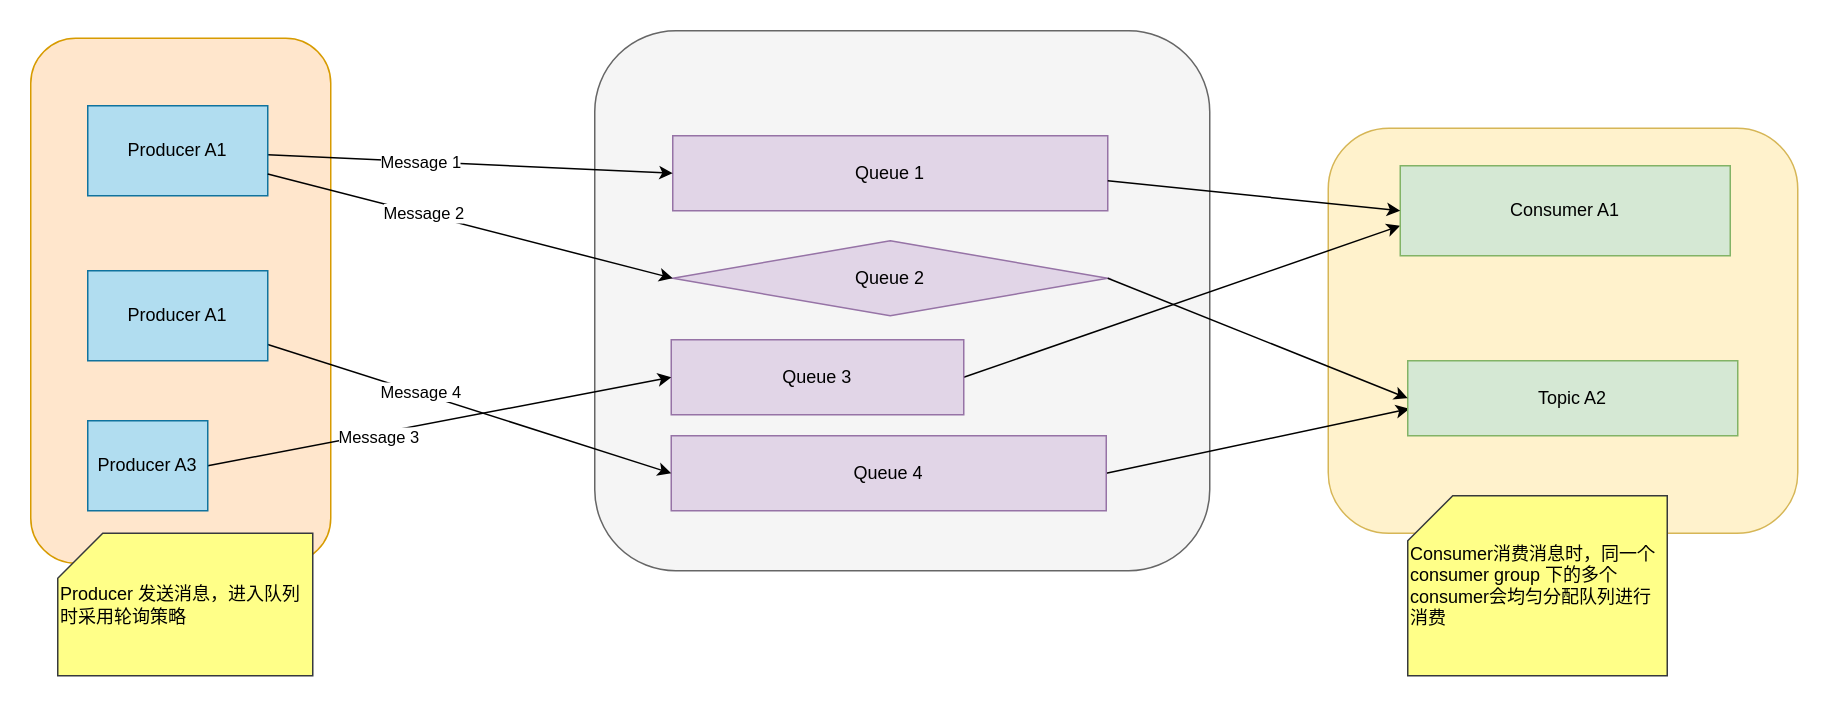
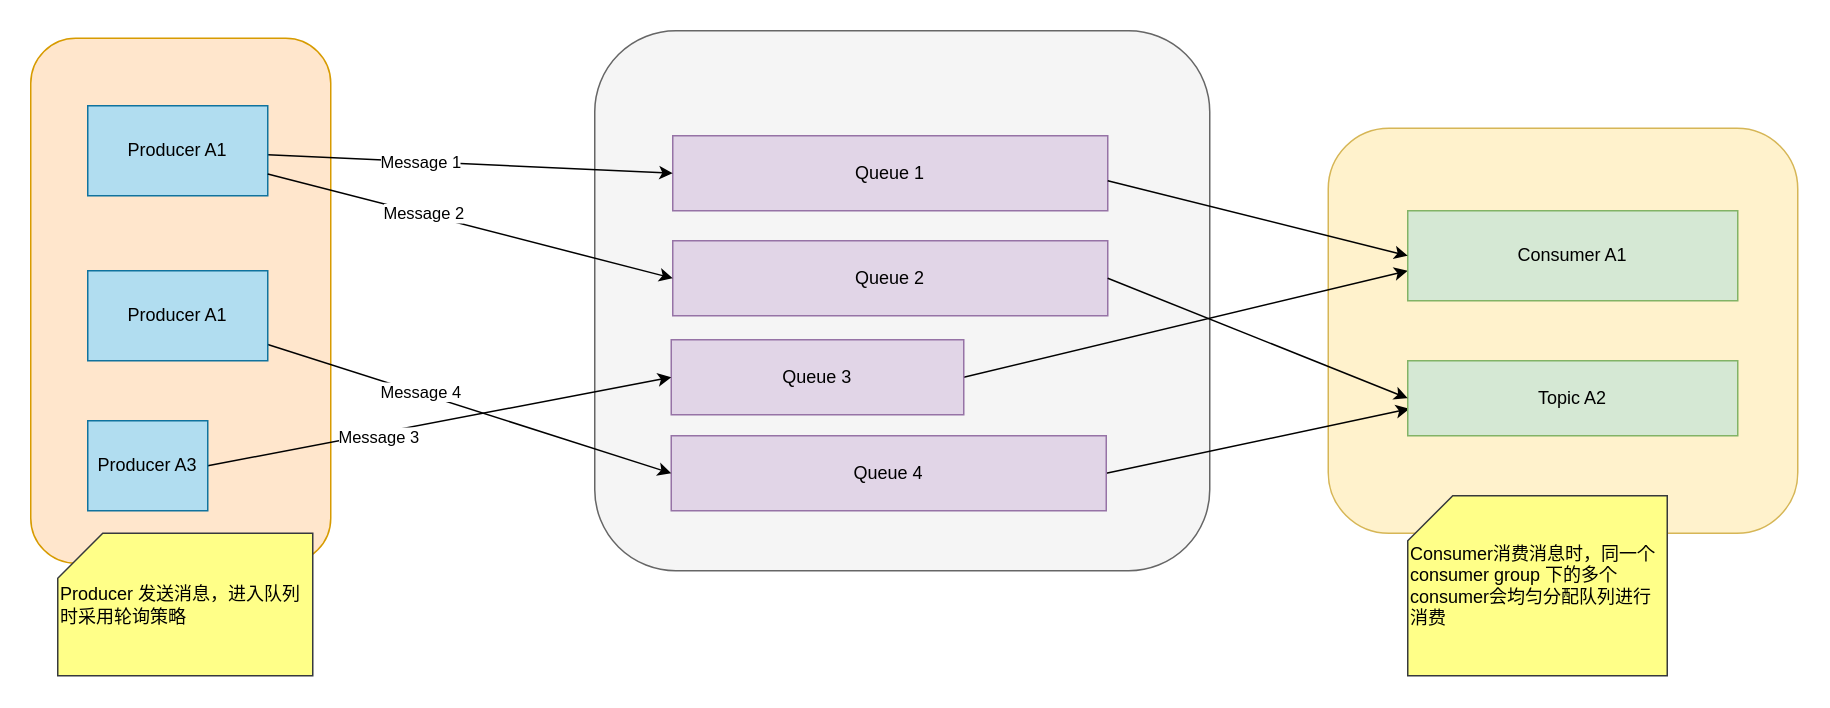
node "Consumer A1": moved (1565, 211) -> (1573, 256)
node "Queue 2": shape diamond -> rectangle
